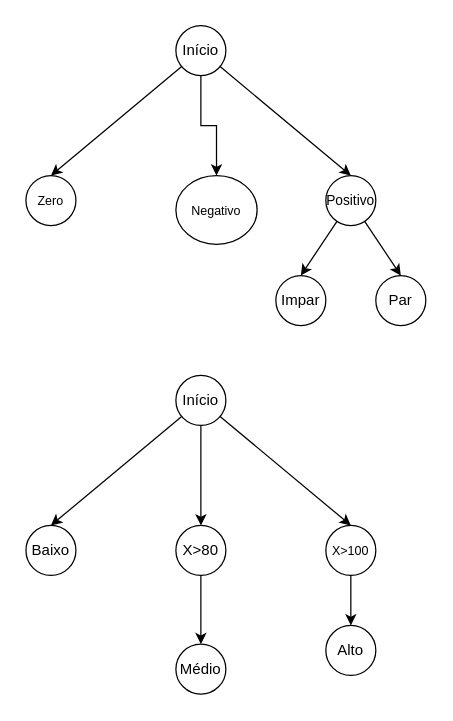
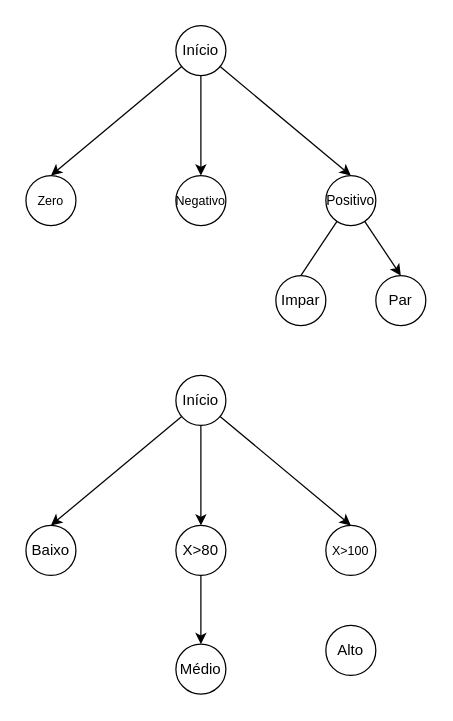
node "Negativo": size 81x69 -> 50x50
edge "Positivo" -> "Impar": arrowhead classic -> none
edge "X>100" -> "Alto": removed
